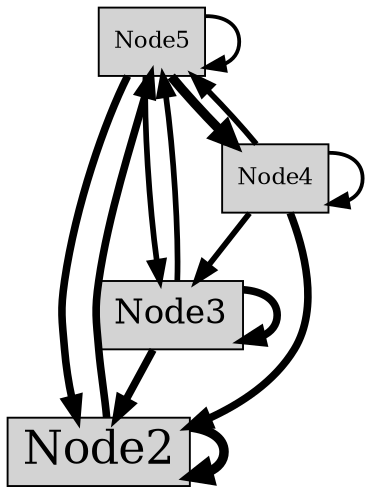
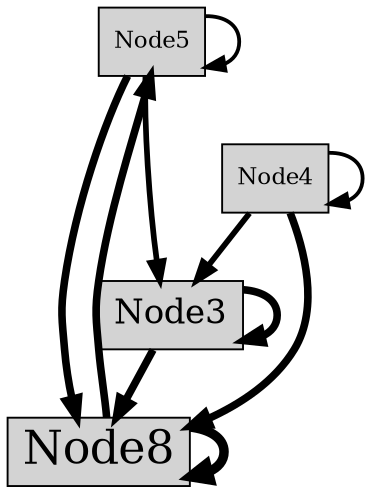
edge "Node5" -> "Node4": removed
edge "Node4" -> "Node5": removed
edge "Node3" -> "Node5": removed
node "Node2": label "Node2" -> "Node8"
